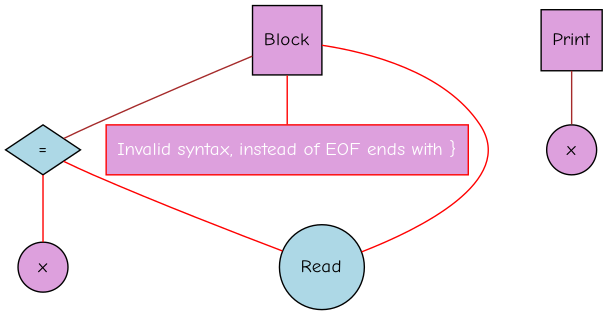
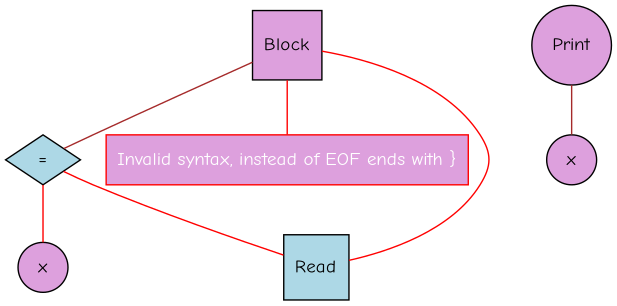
node "Print": shape square -> circle
node "Read": shape circle -> square
